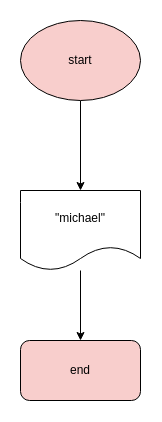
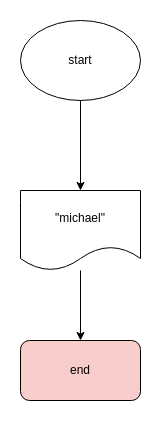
node "start": fillcolor #f8cecc -> #ffffff
